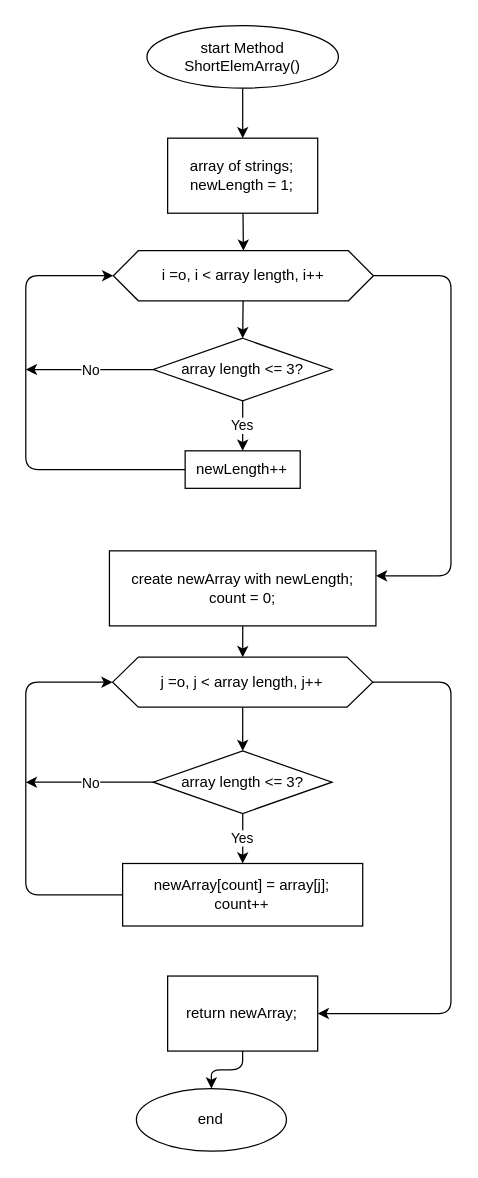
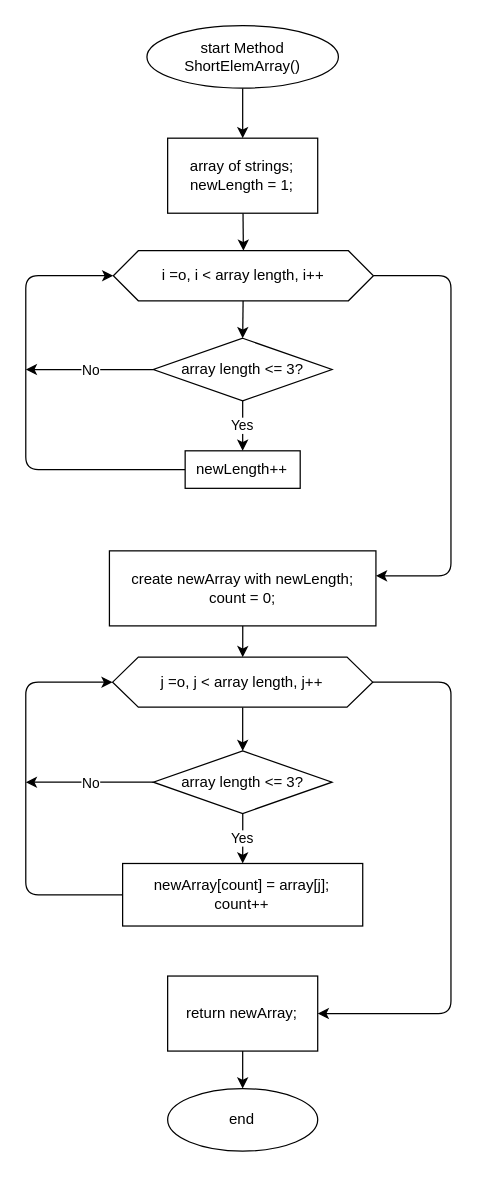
node "end": moved (211, 1119) -> (242, 1119)
